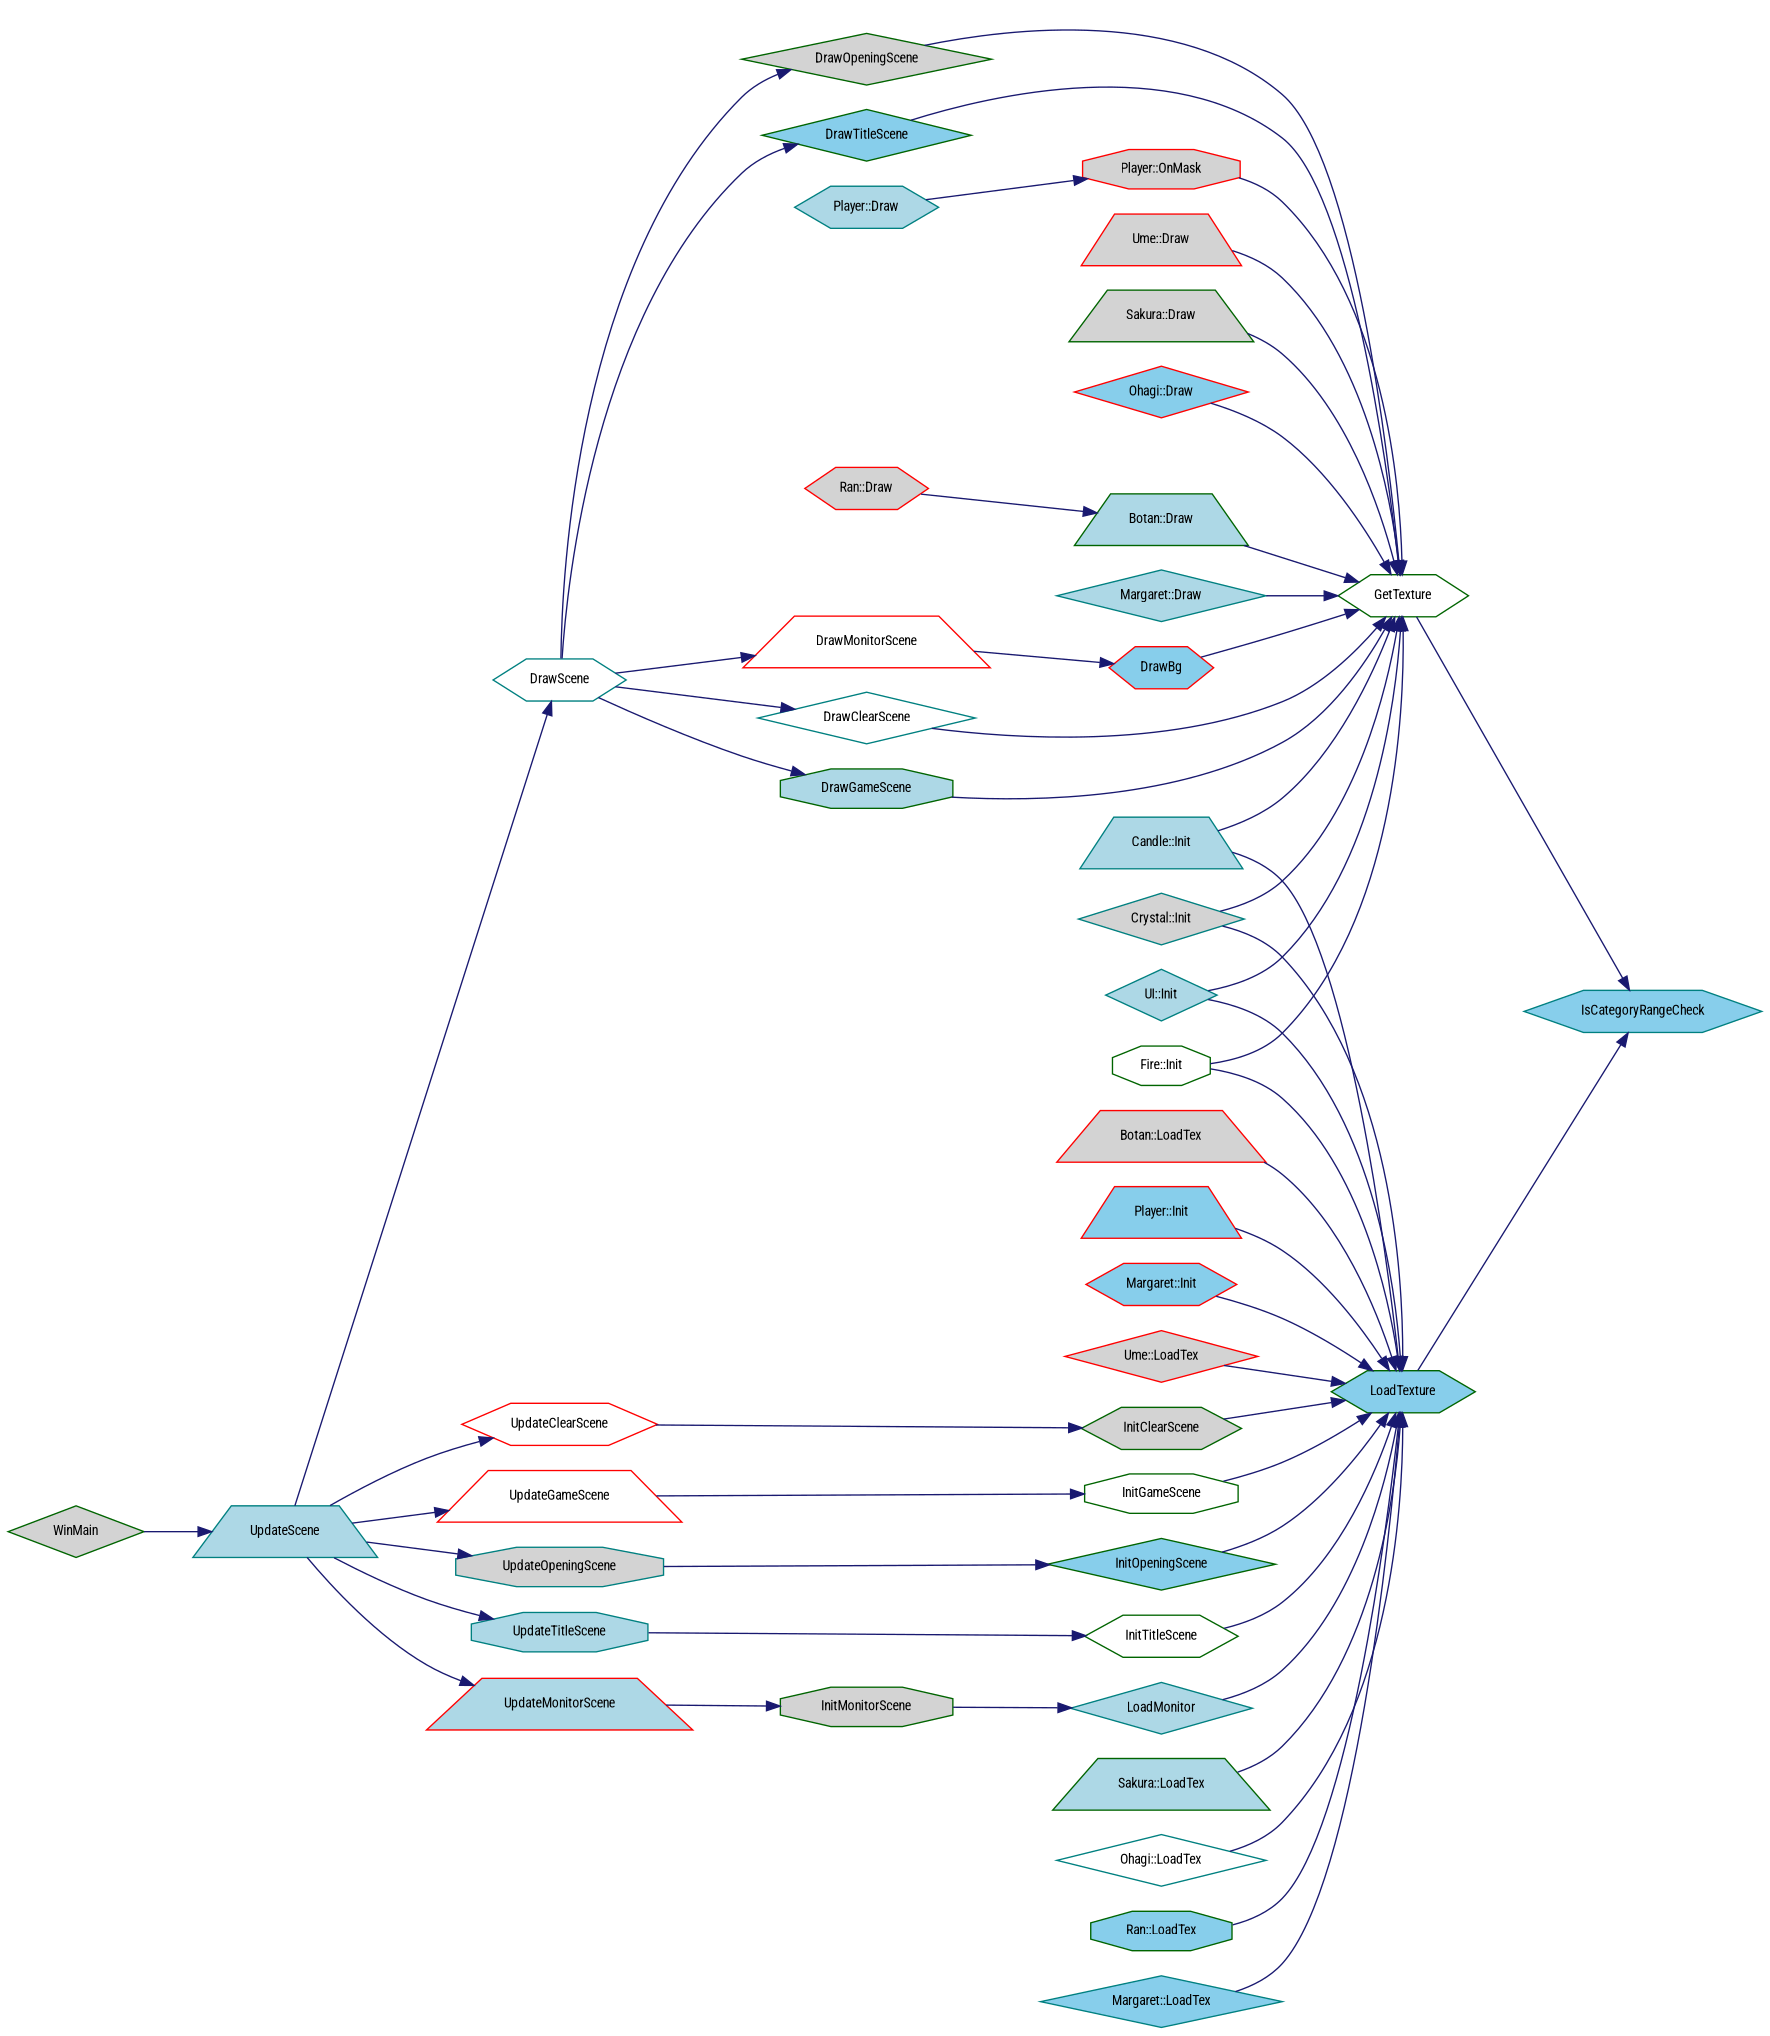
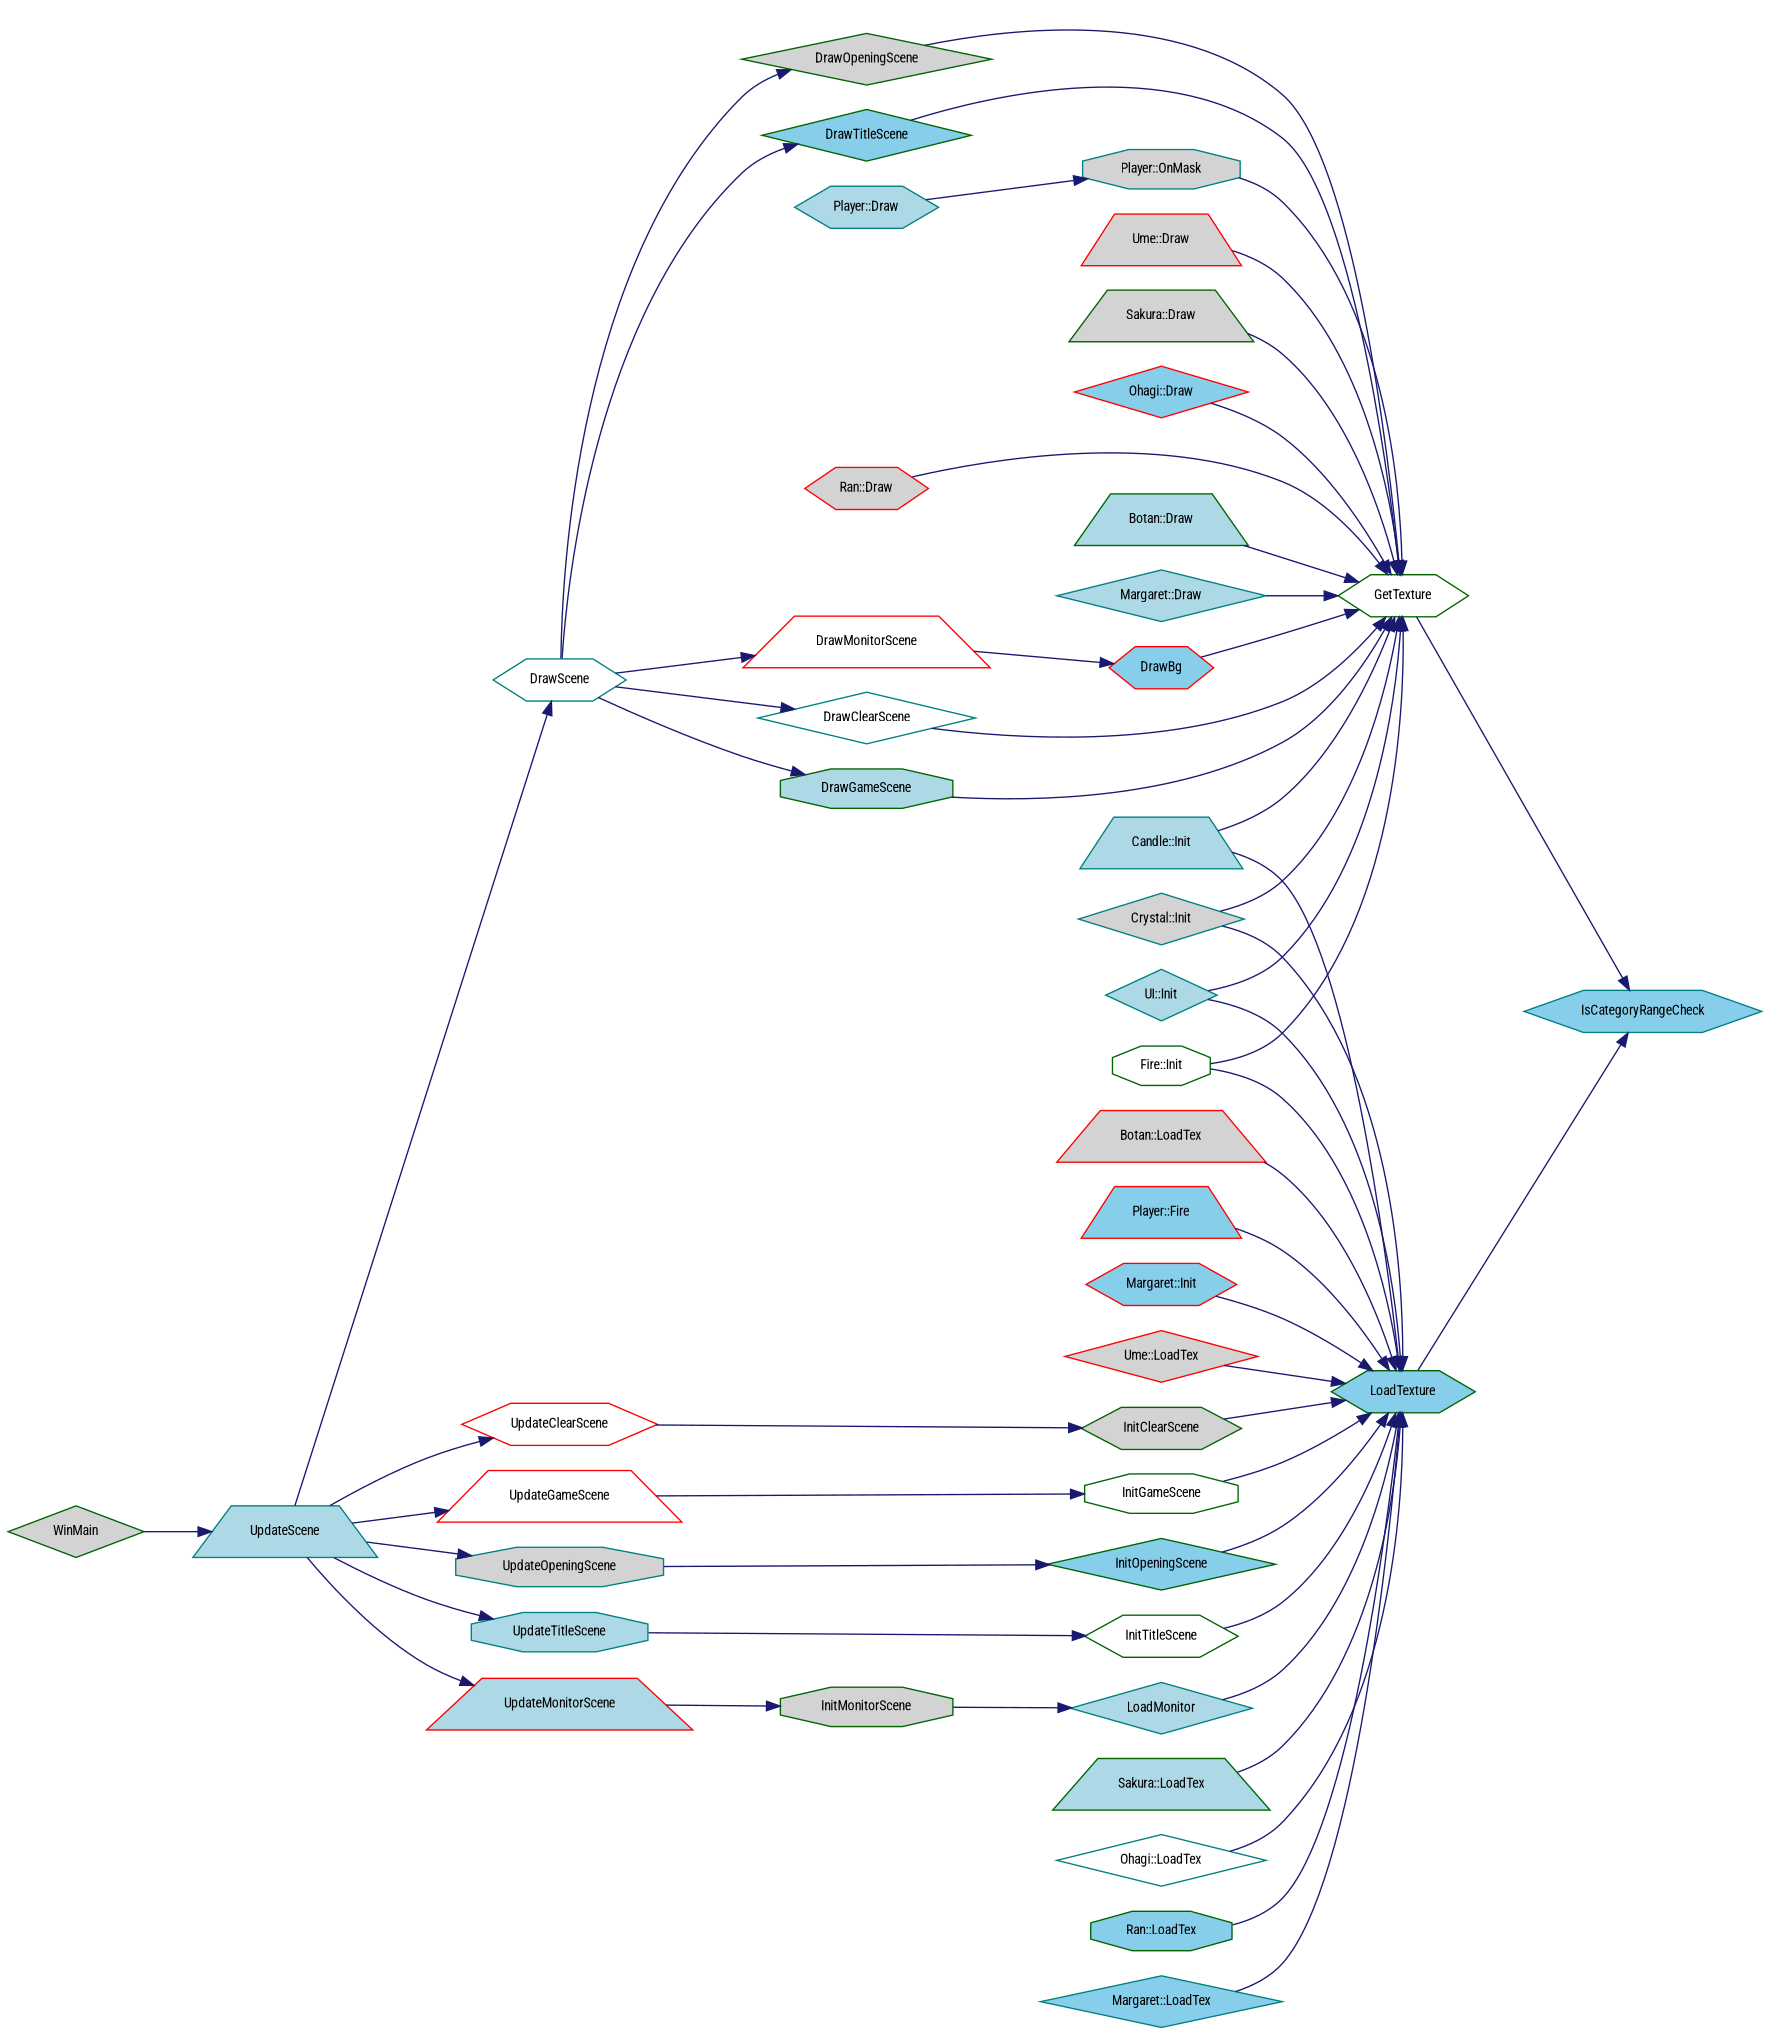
node "Player::OnMask": color red -> teal
edge "Ran::Draw" -> "Botan::Draw": now "Ran::Draw" -> "GetTexture"
node "Player::Init": label "Player::Init" -> "Player::Fire"
